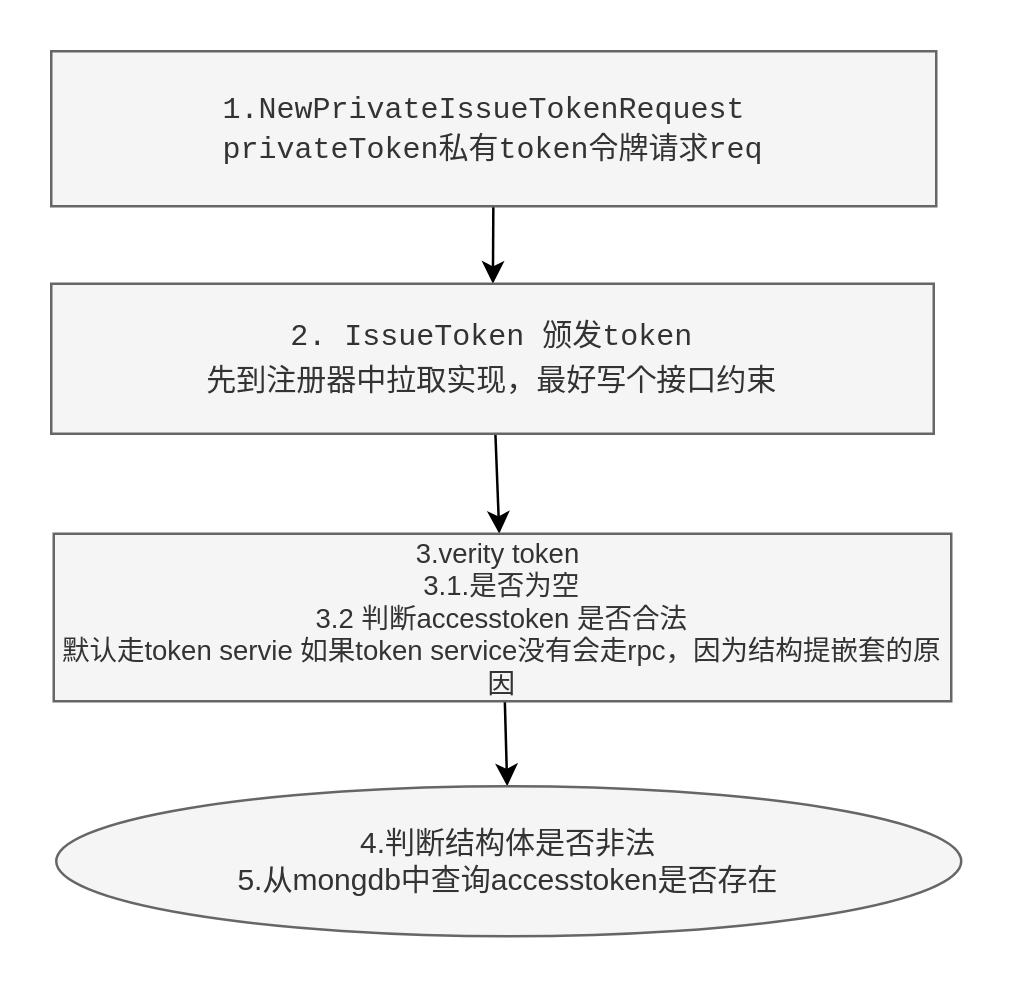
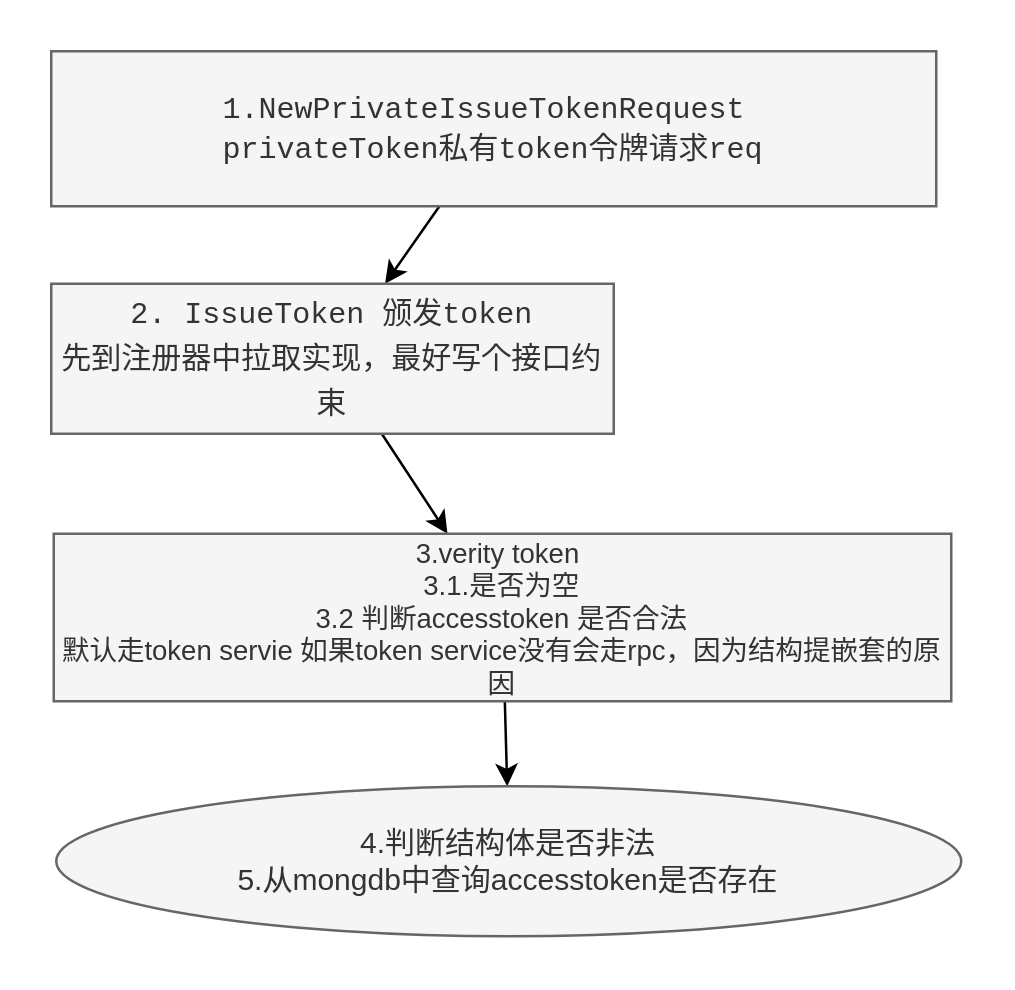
node "2. IssueToken 颁发token 先到注册器中拉取实现，最好写个接口约束": size 883x150 -> 563x150
